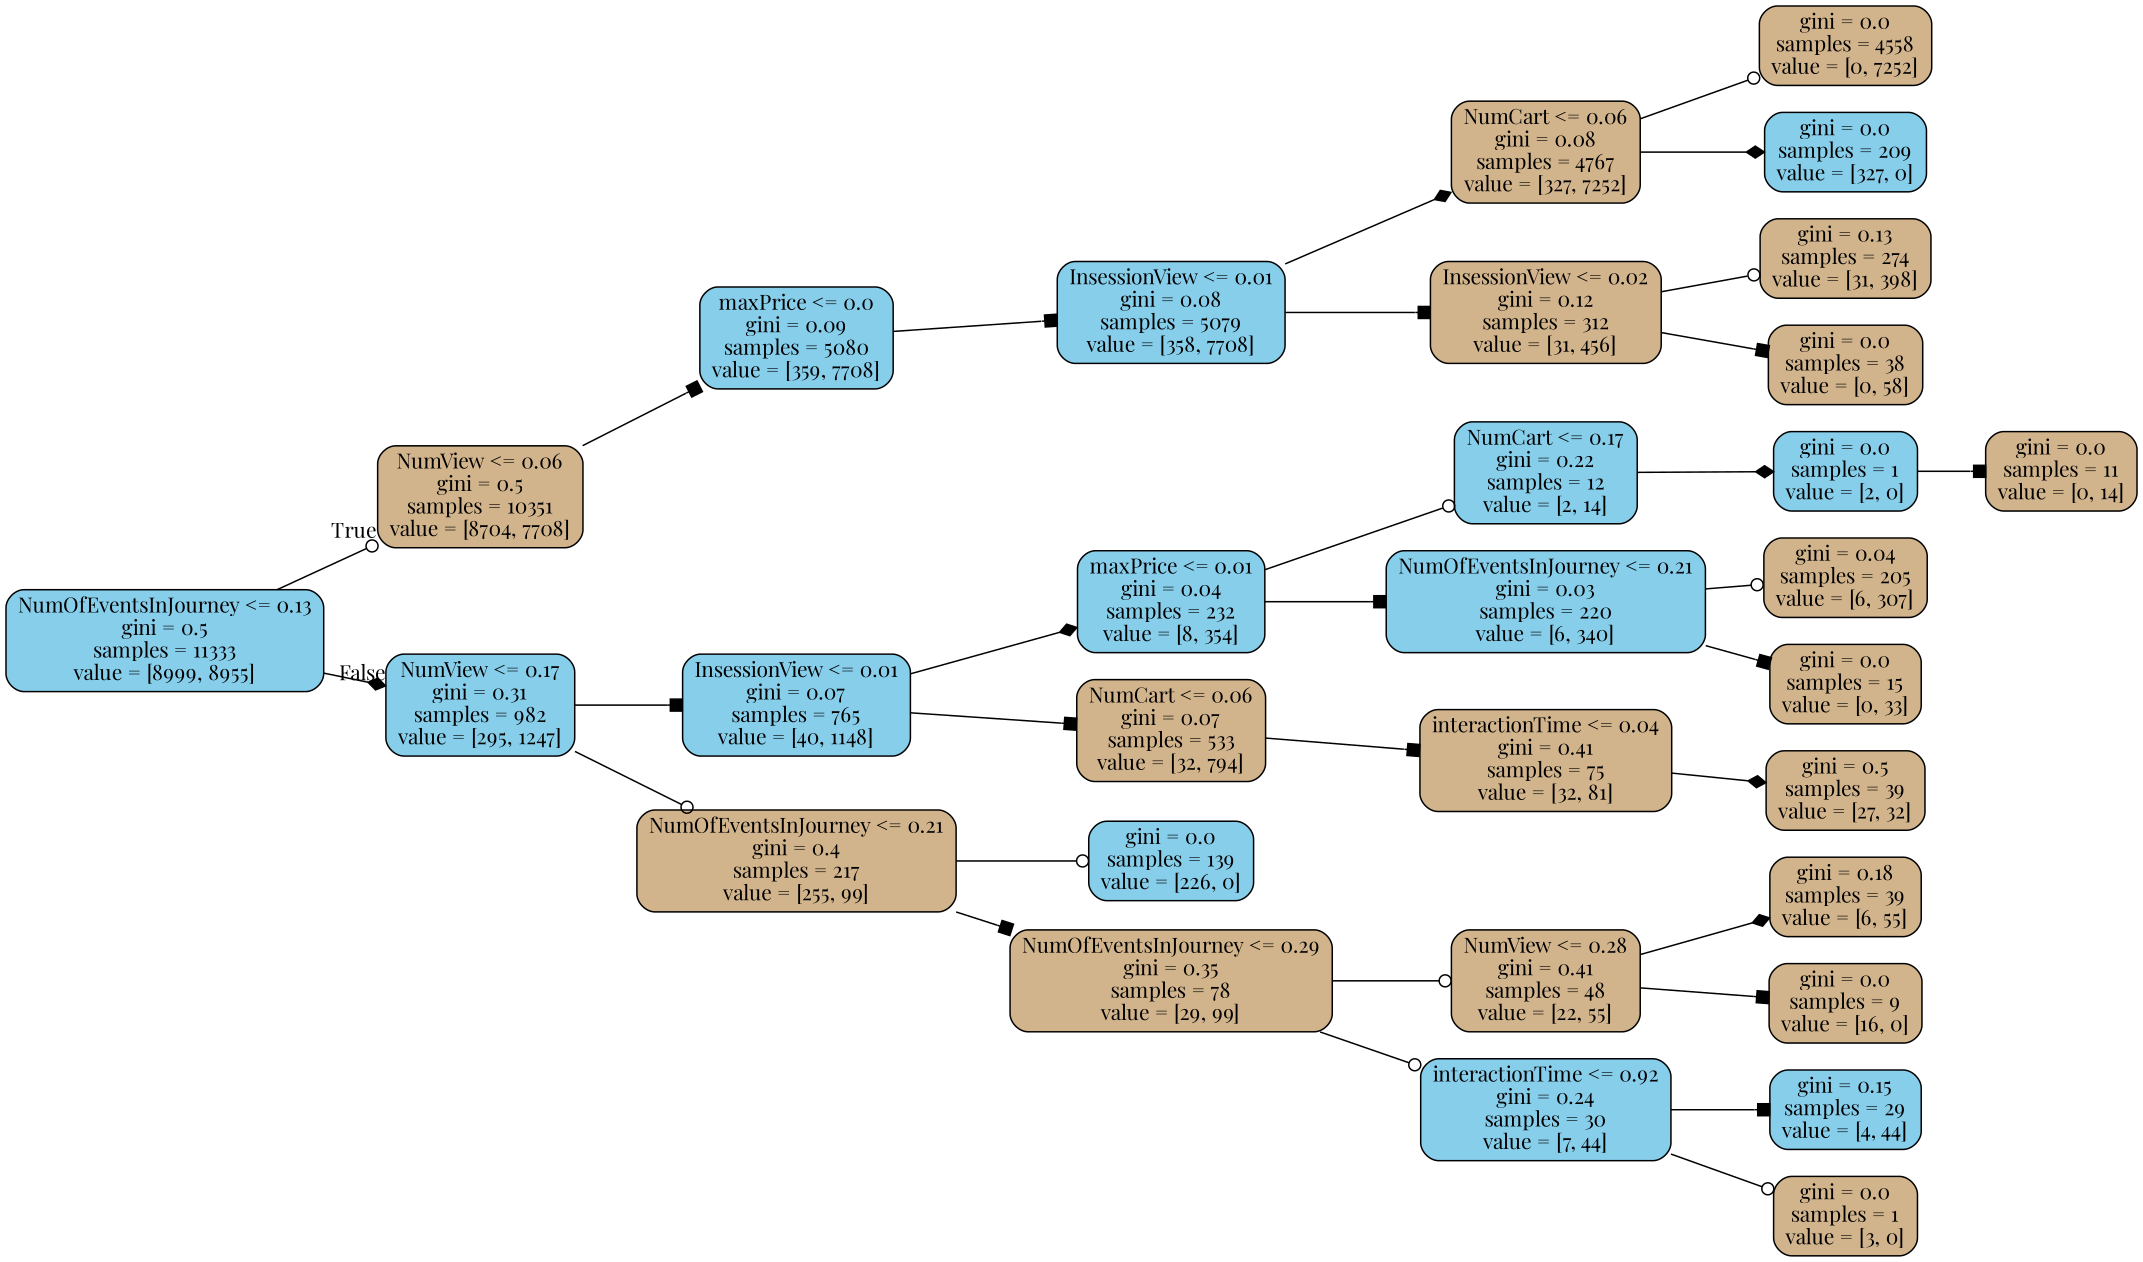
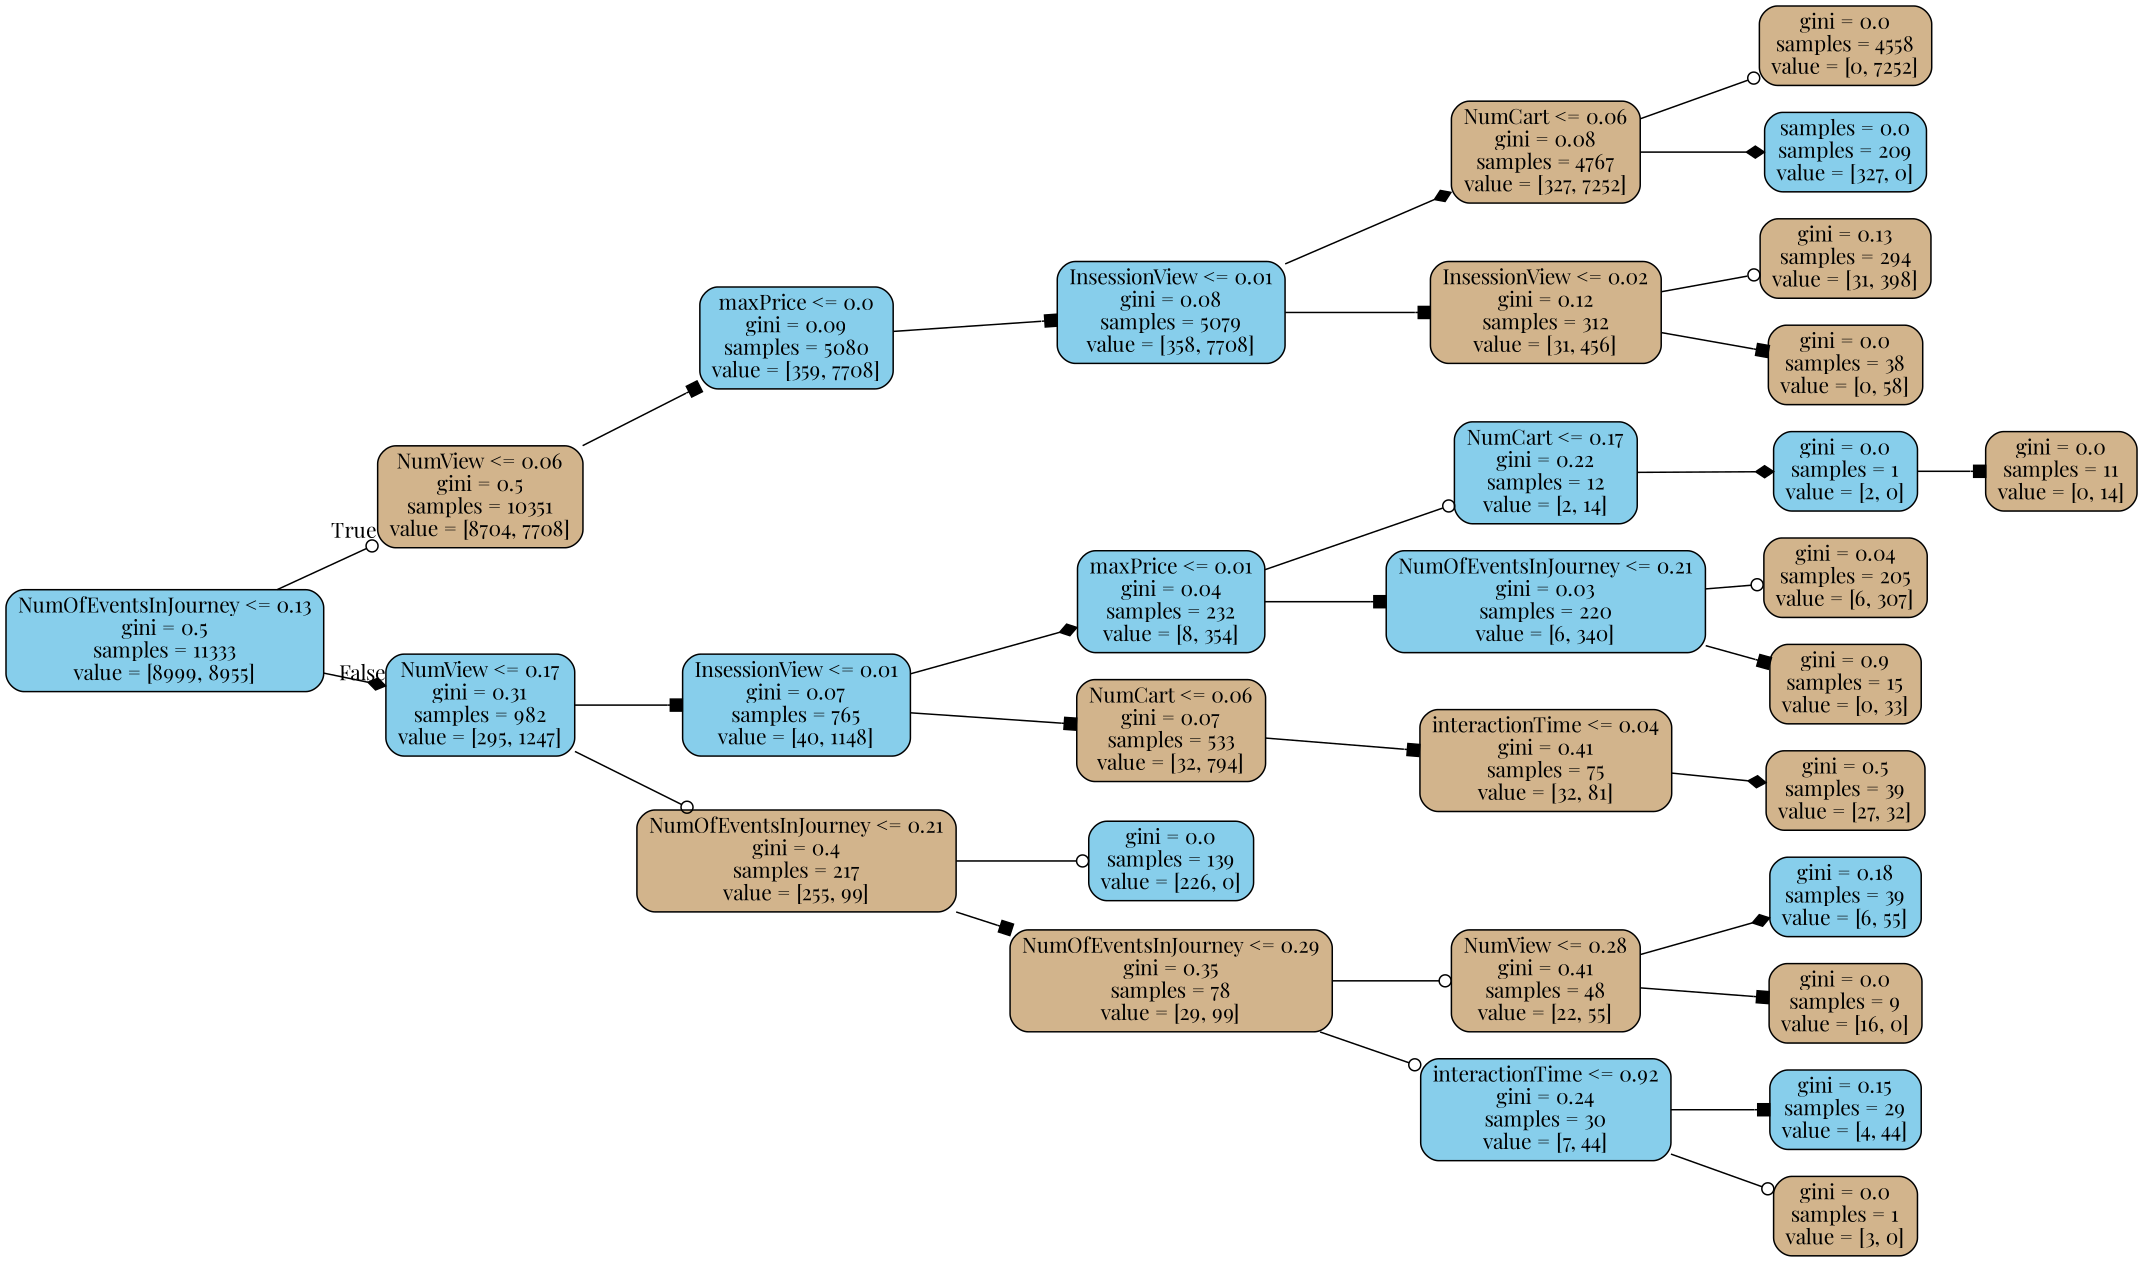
node "gini = 0.0 samples = 209 value = [327, 0]": label "gini = 0.0 samples = 209 value = [327, 0]" -> "samples = 0.0 samples = 209 value = [327, 0]"
node "gini = 0.13 samples = 274 value = [31, 398]": label "gini = 0.13 samples = 274 value = [31, 398]" -> "gini = 0.13 samples = 294 value = [31, 398]"
node "gini = 0.0 samples = 15 value = [0, 33]": label "gini = 0.0 samples = 15 value = [0, 33]" -> "gini = 0.9 samples = 15 value = [0, 33]"
node "gini = 0.18 samples = 39 value = [6, 55]": fillcolor tan -> skyblue
